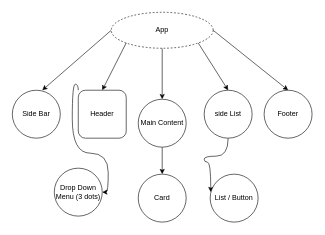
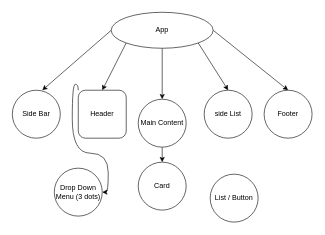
node "App": style dashed -> solid
edge "side List" -> "List / Button": removed
node "Card": moved (162, 198) -> (162, 186)
